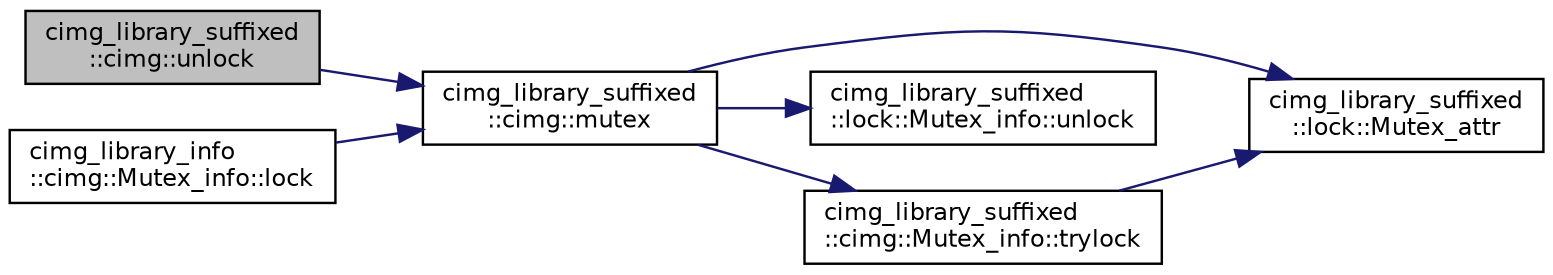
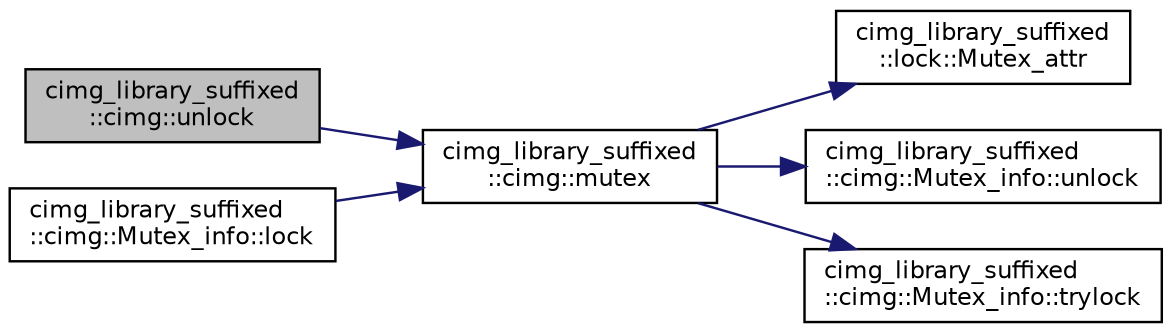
node "cimg_library_suffixed ::lock::Mutex_info::unlock": label "cimg_library_suffixed ::lock::Mutex_info::unlock" -> "cimg_library_suffixed ::cimg::Mutex_info::unlock"
node "cimg_library_info ::cimg::Mutex_info::lock": label "cimg_library_info ::cimg::Mutex_info::lock" -> "cimg_library_suffixed ::cimg::Mutex_info::lock"
edge "cimg_library_suffixed ::cimg::Mutex_info::trylock" -> "cimg_library_suffixed ::lock::Mutex_attr": removed
